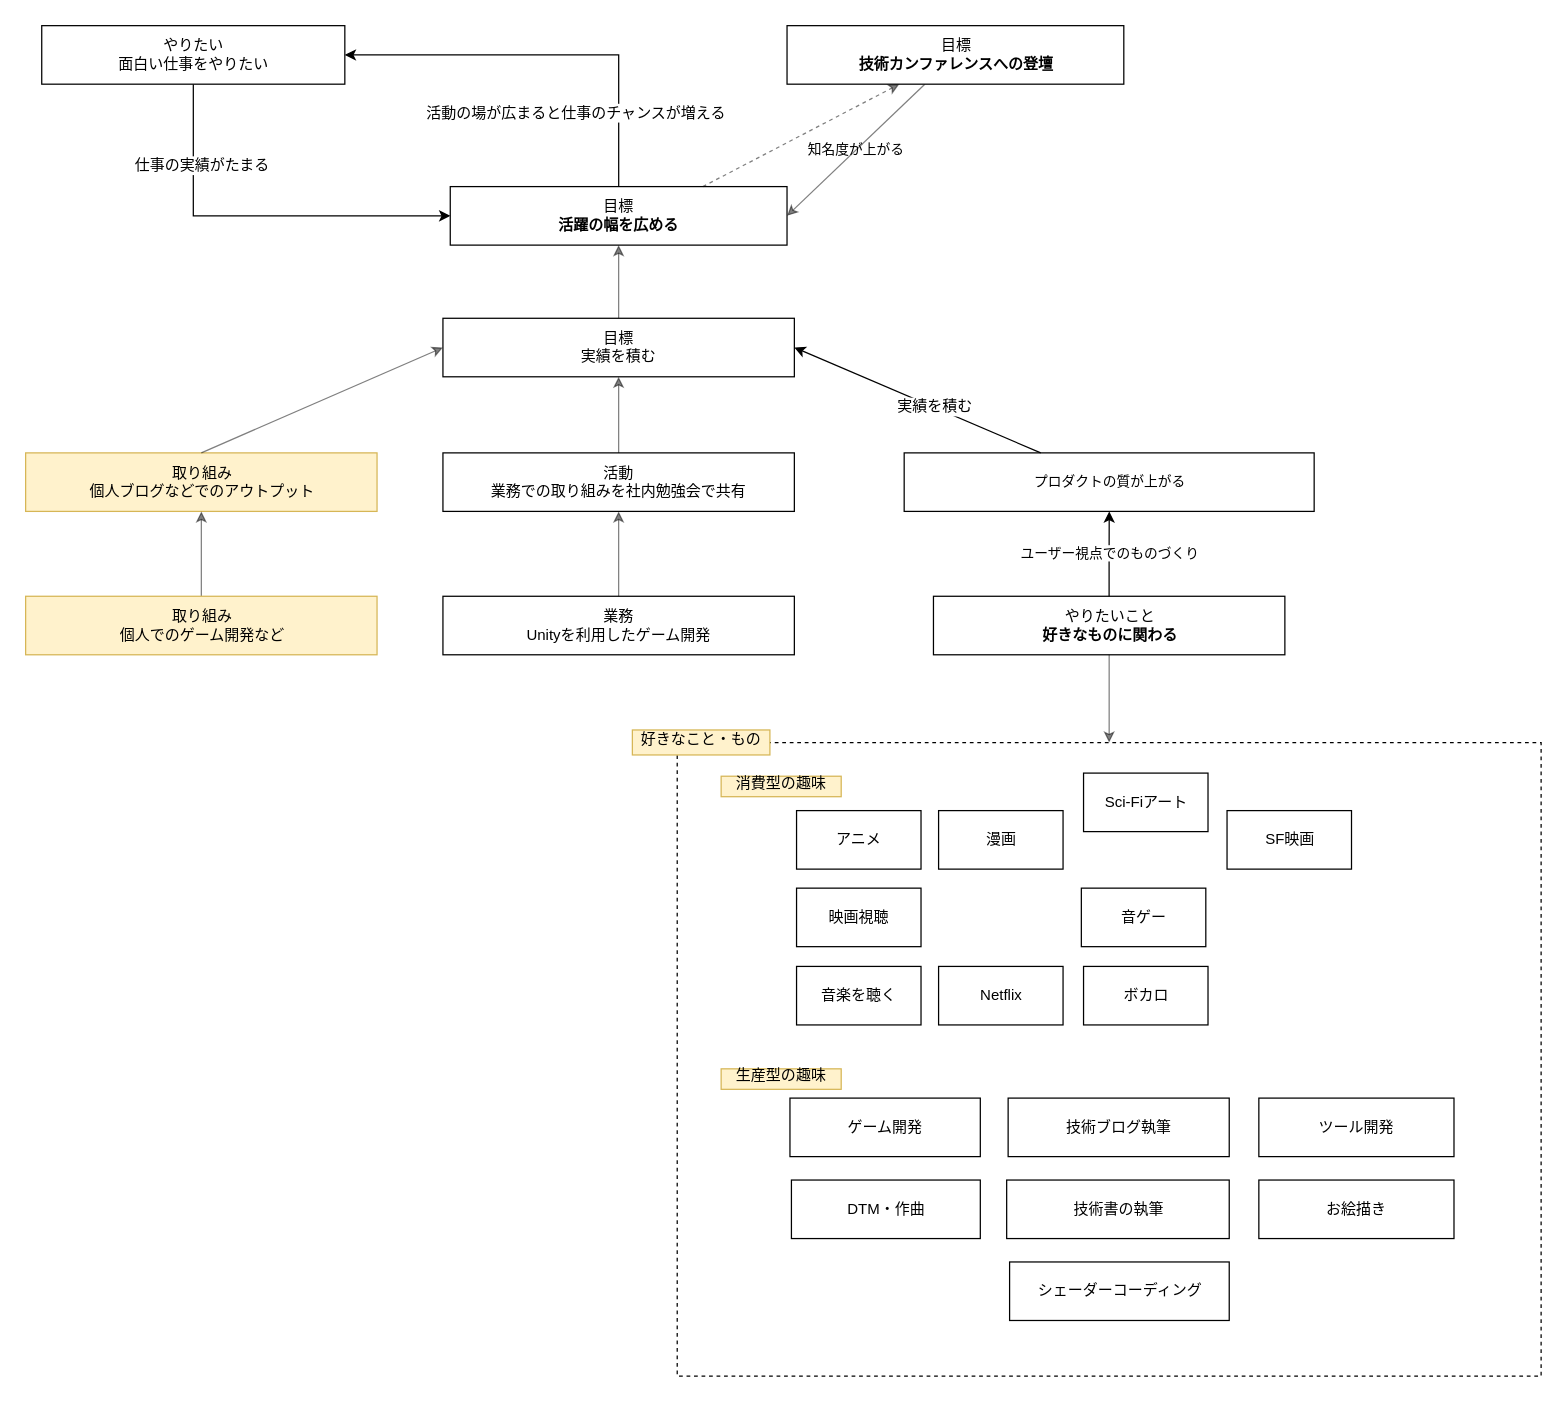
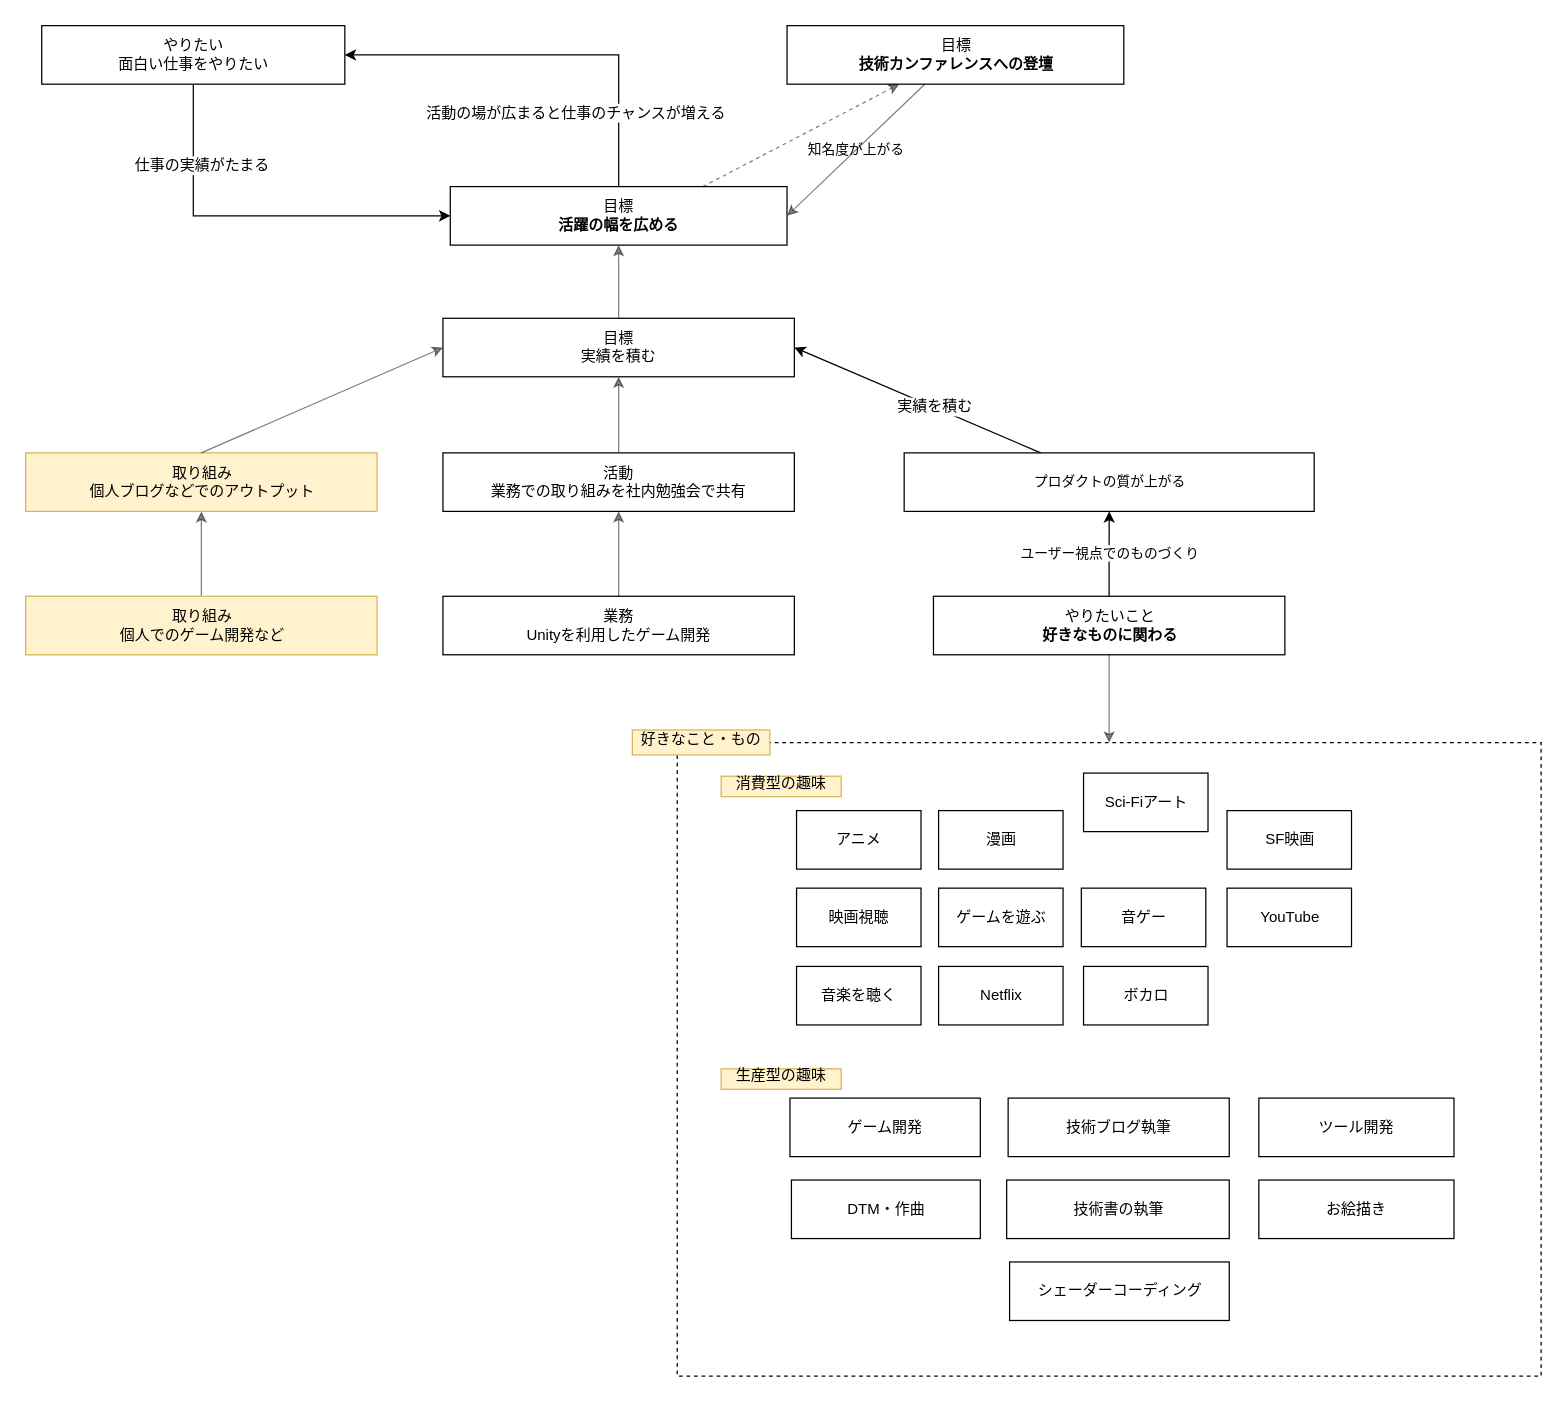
node "ゲームを遊ぶ": added
node "YouTube": added
